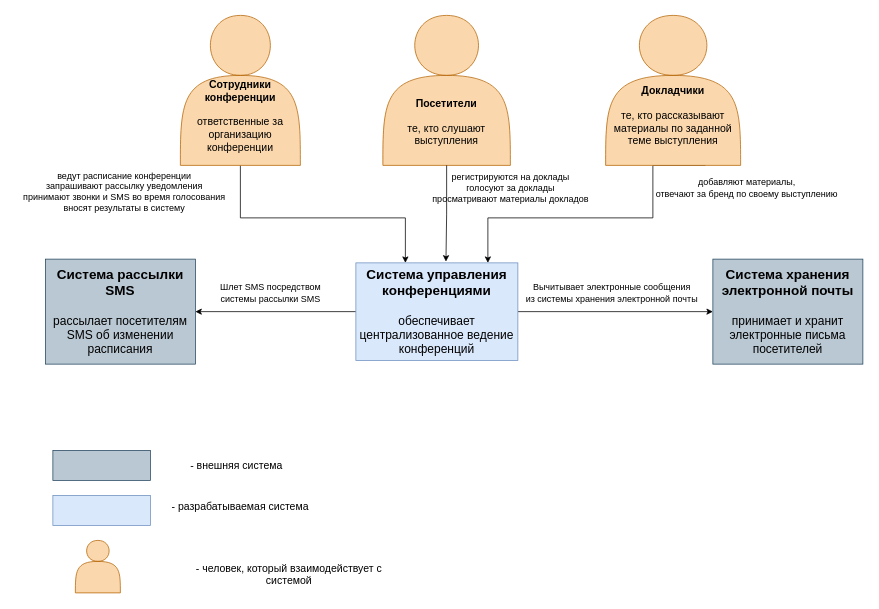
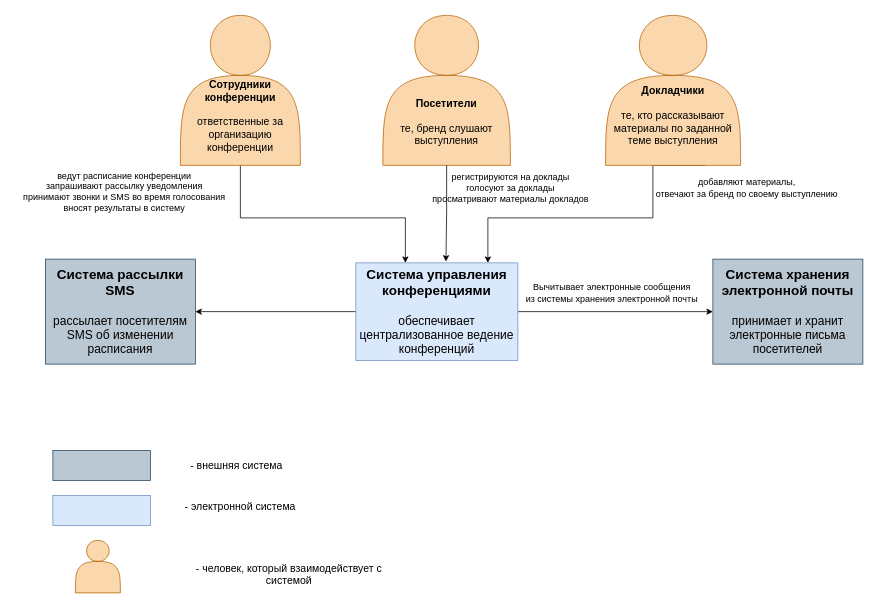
node "Посетители те, кто слушают выступления": label "Посетители те, кто слушают выступления" -> "Посетители те, бренд слушают выступления"
node "Шлет SMS посредством системы рассылки SMS": removed
node "- разрабатываемая система": label "- разрабатываемая система" -> "- электронной система"
